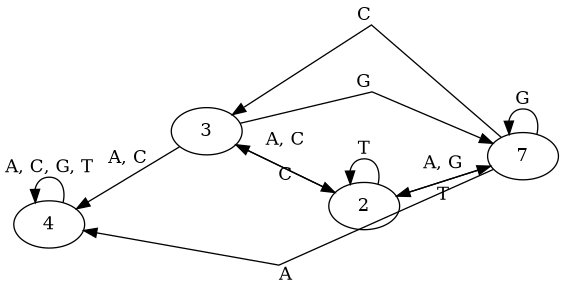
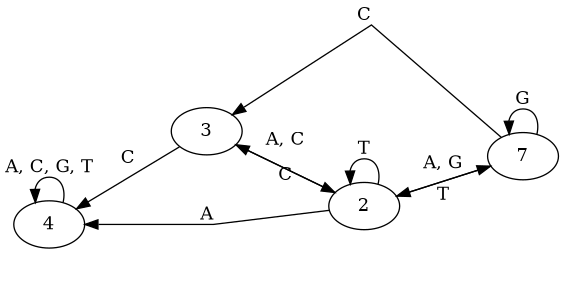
edge "3" -> "7": removed, label "G"
edge "3" -> "4": label "A, C" -> "C"
edge "7" -> "4": now "2" -> "4"
